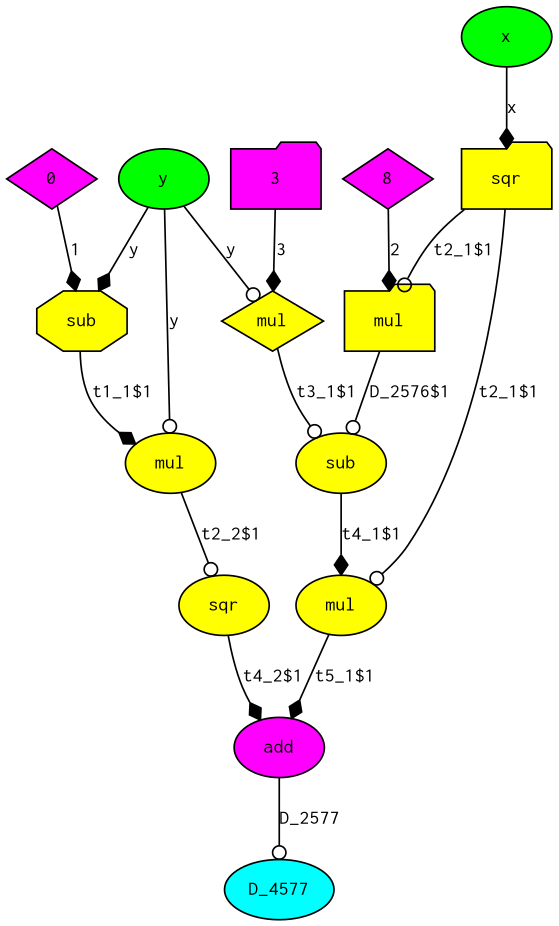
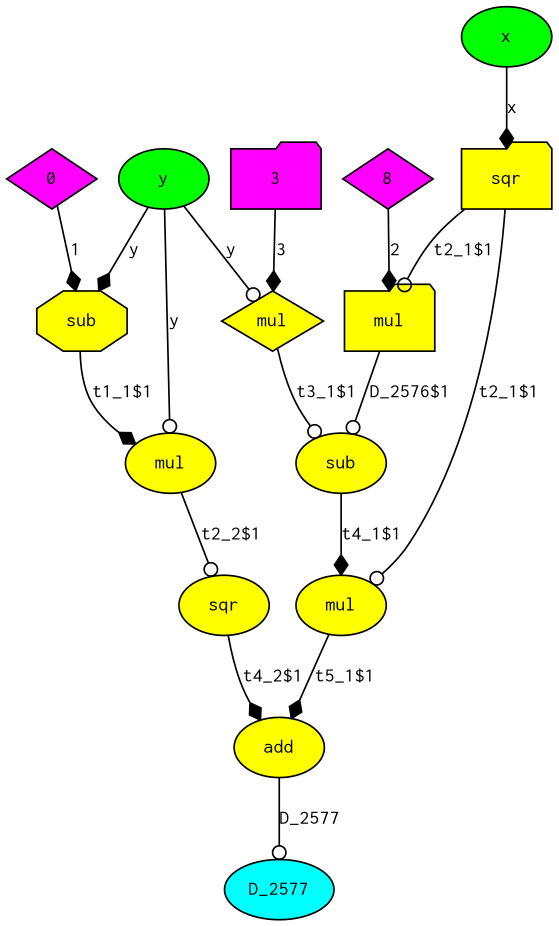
node "add": fillcolor magenta -> yellow
node "D_4577": label "D_4577" -> "D_2577"
